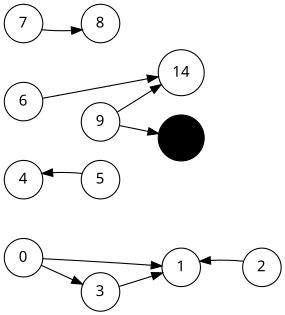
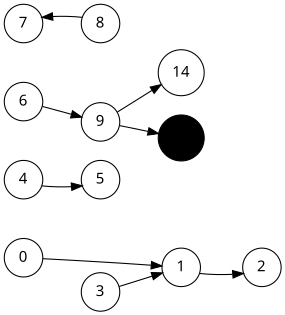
edge "7" -> "8": reversed
edge "6" -> "14": now "6" -> "9"
edge "5" -> "4": reversed
edge "2" -> "1": reversed
edge "0" -> "3": removed
